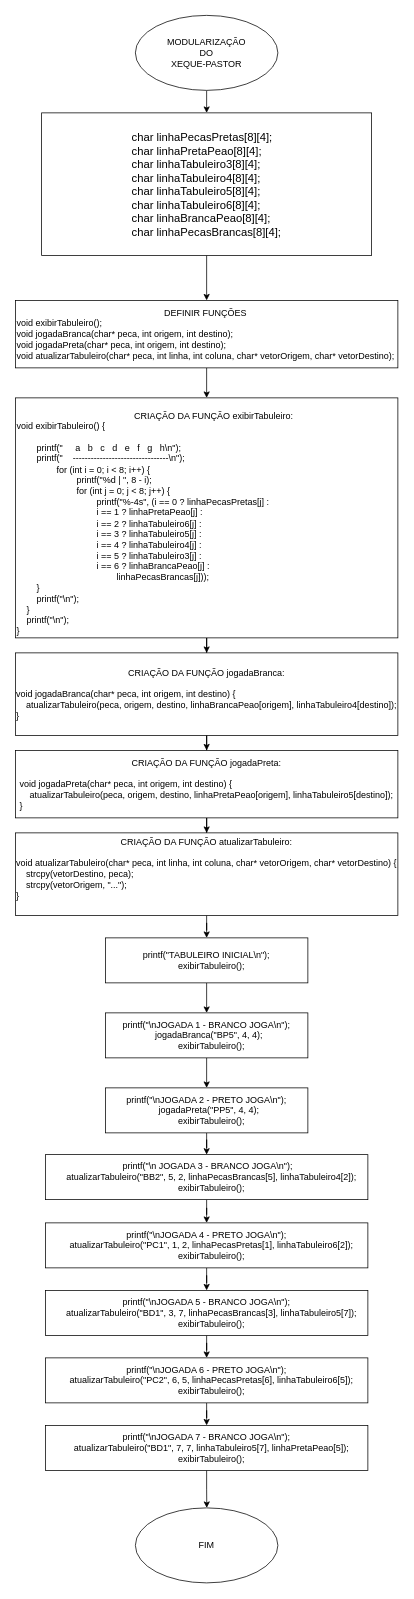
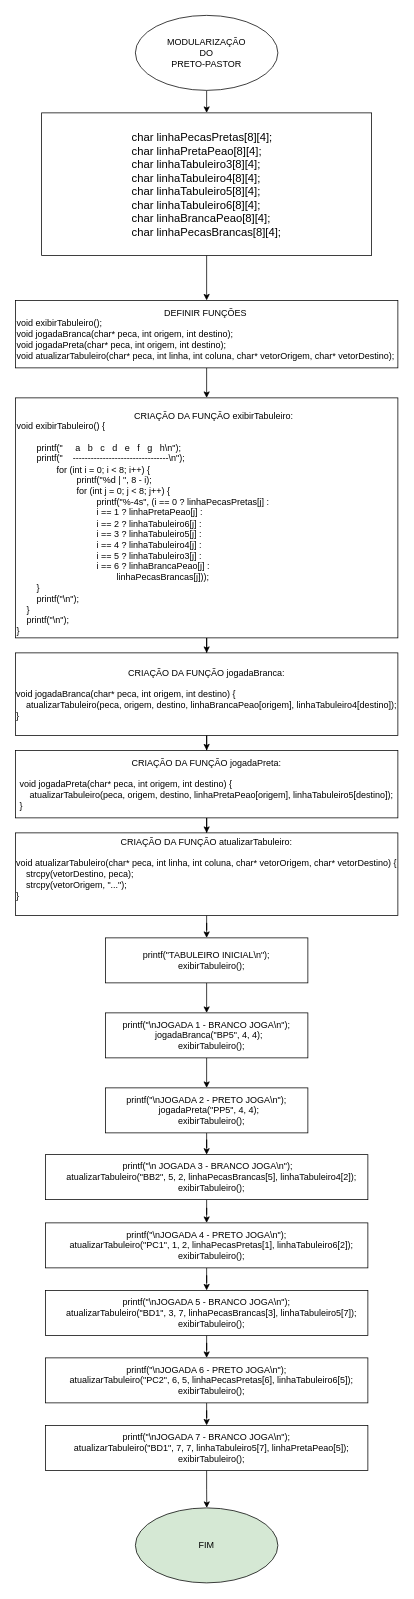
node "MODULARIZAÇÃO DO XEQUE-PASTOR": label "MODULARIZAÇÃO DO XEQUE-PASTOR" -> "MODULARIZAÇÃO DO PRETO-PASTOR"
node "FIM": fillcolor #ffffff -> #d5e8d4
